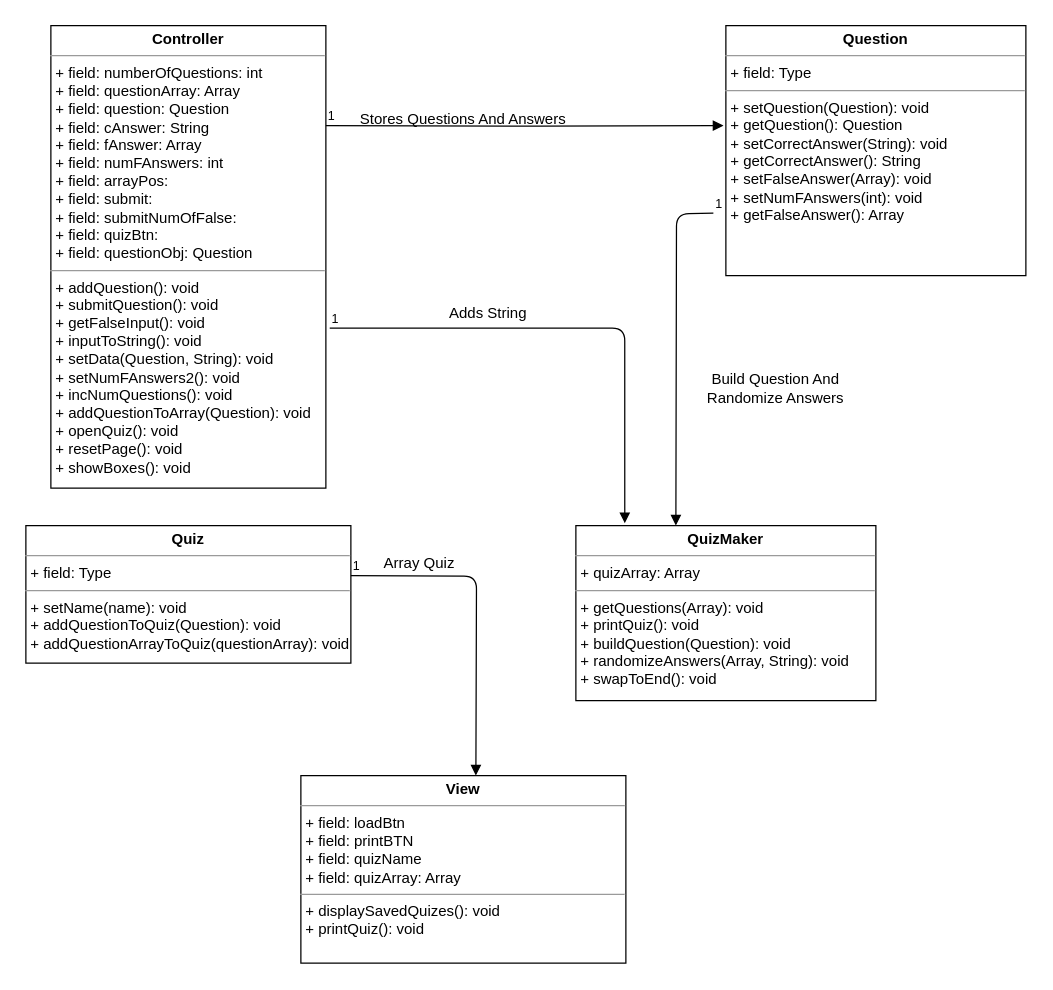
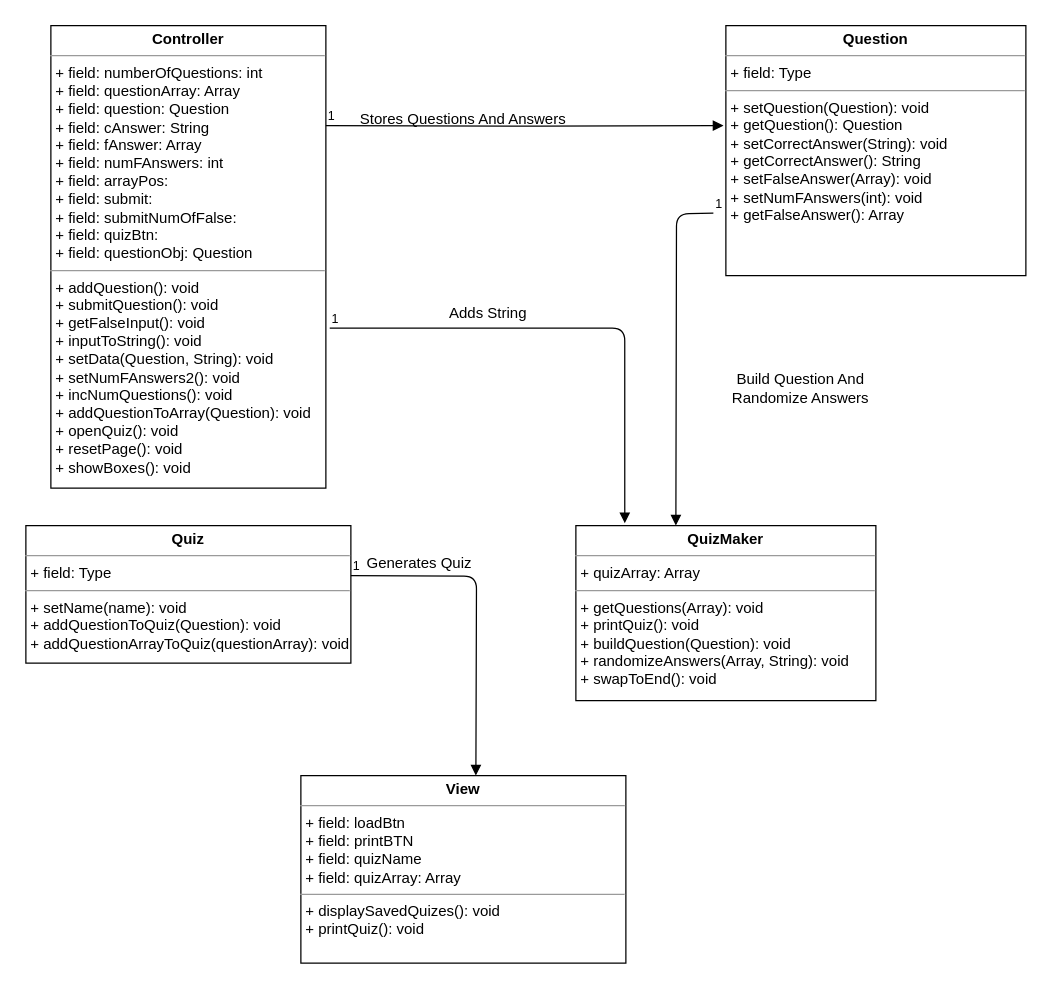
node "Build Question And Randomize Answers": moved (776, 388) -> (801, 388)
node "Array Quiz": label "Array Quiz" -> "Generates Quiz"
